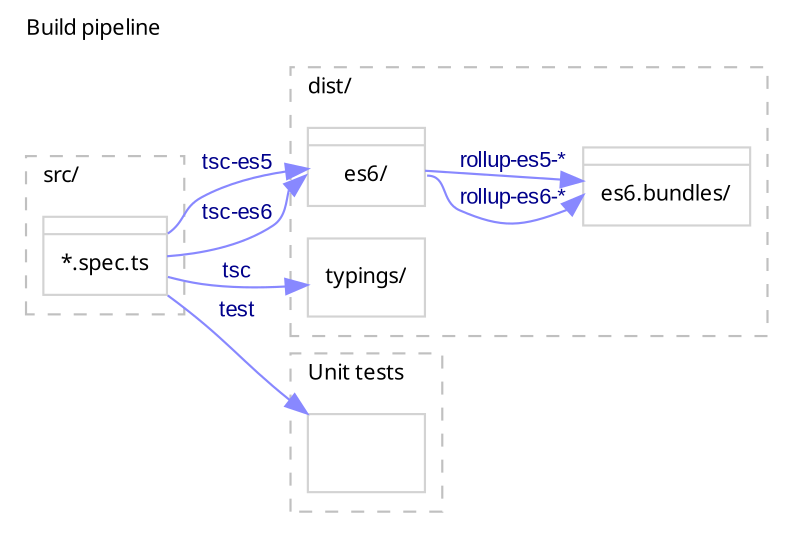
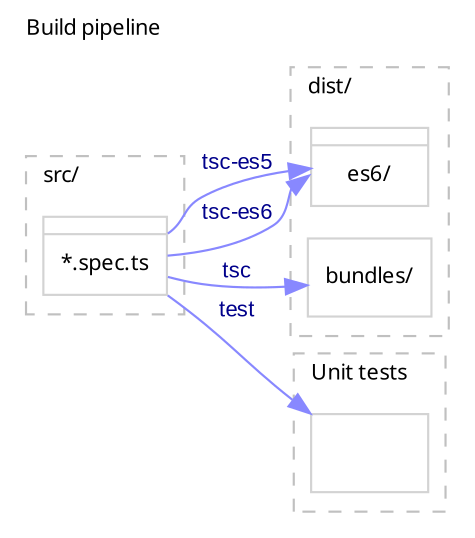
node "es6.bundles/": removed
node "typings/": label "typings/" -> "bundles/"
